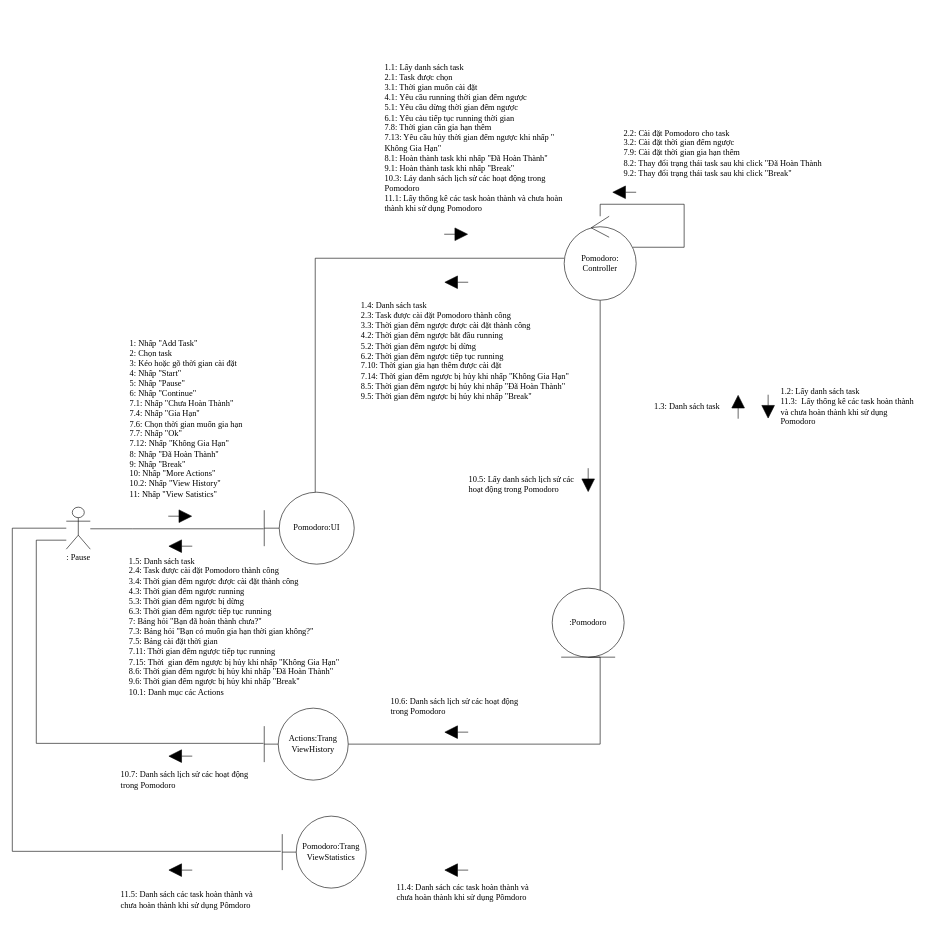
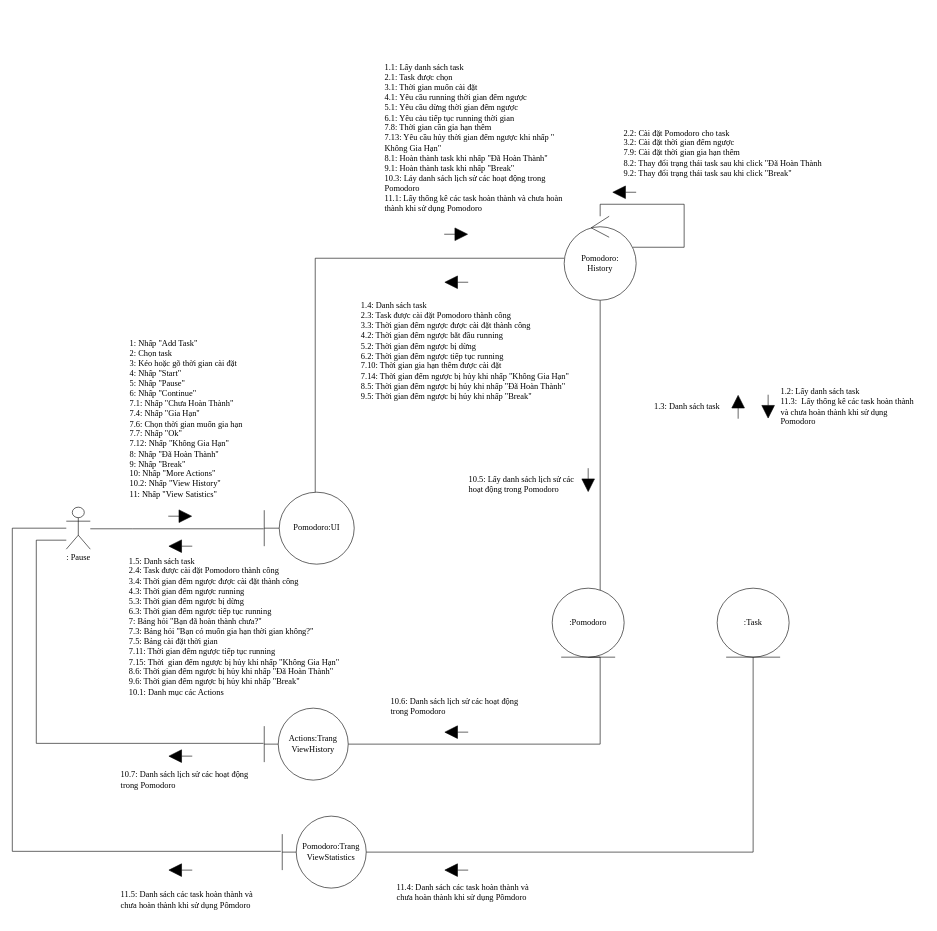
node "Pomodoro: Controller": label "Pomodoro: Controller" -> "Pomodoro: History"
node ":Task": added
edge ":Task" -- "Pomodoro:Trang ViewStatistics": added
